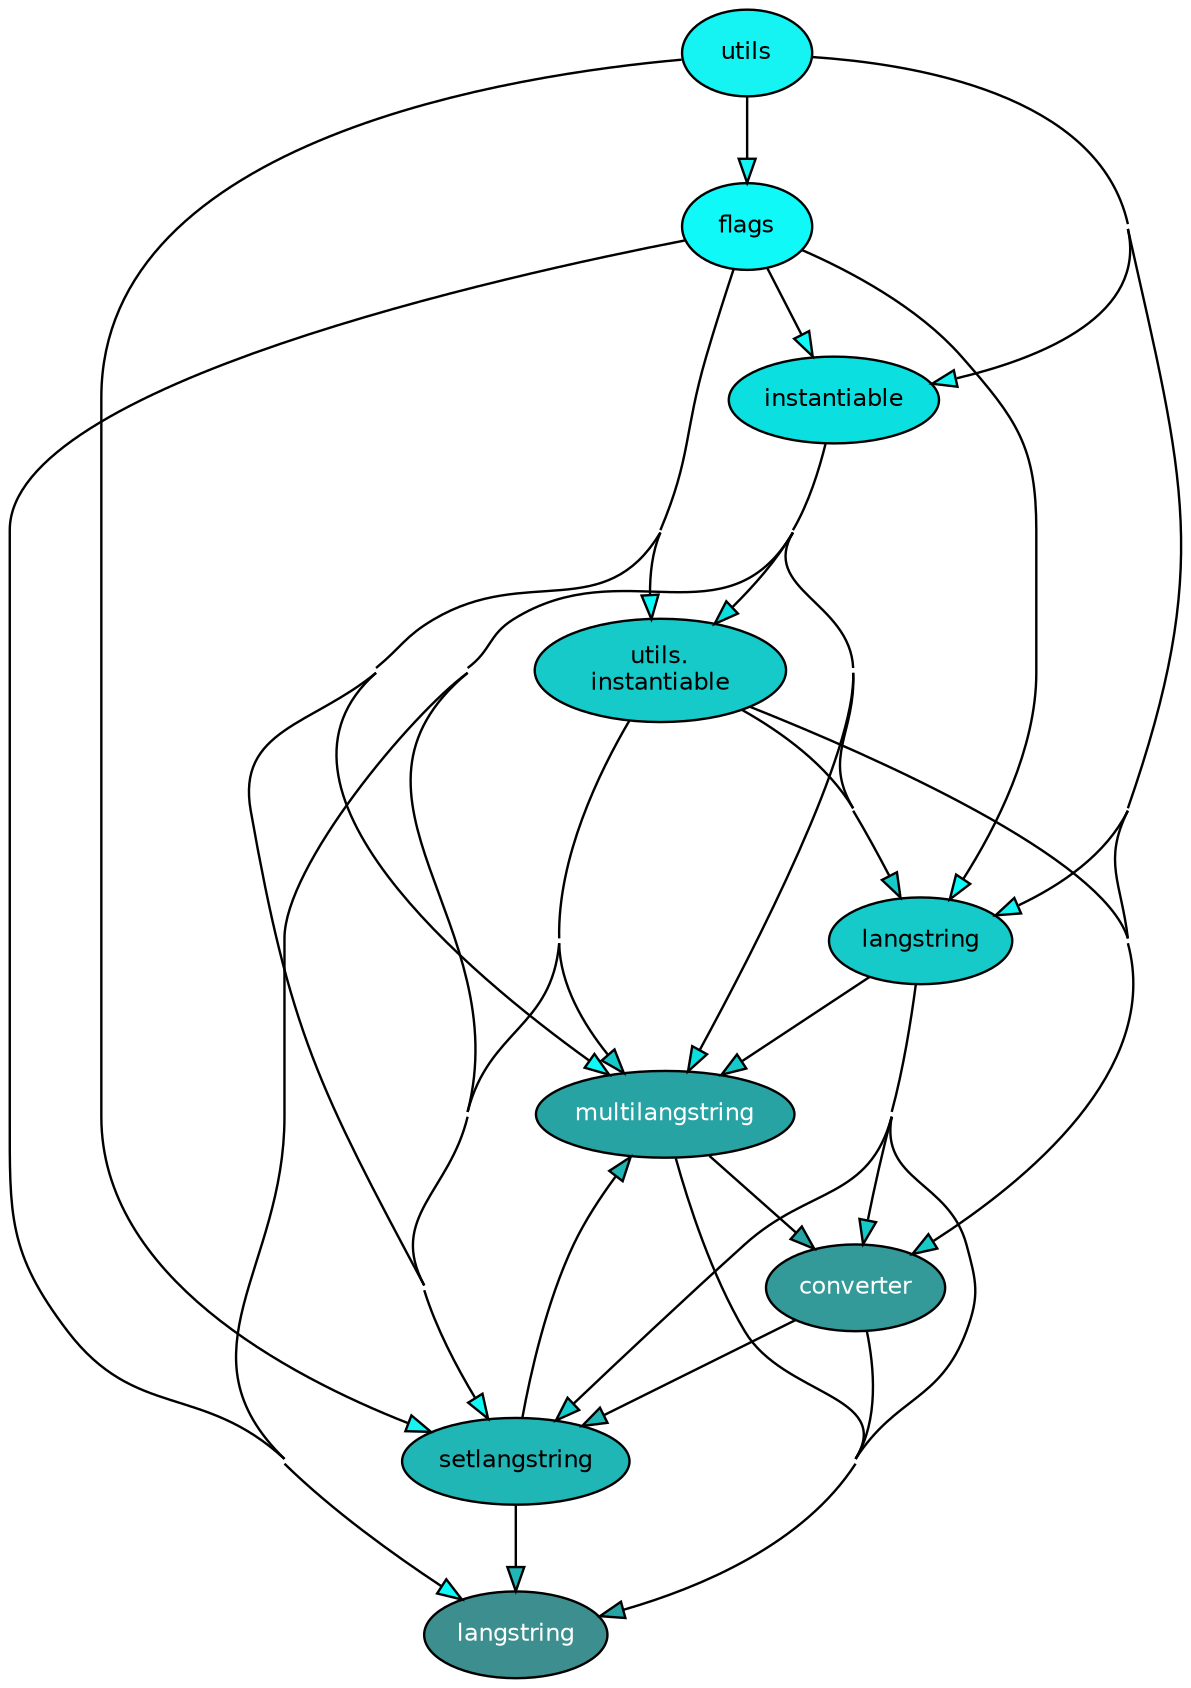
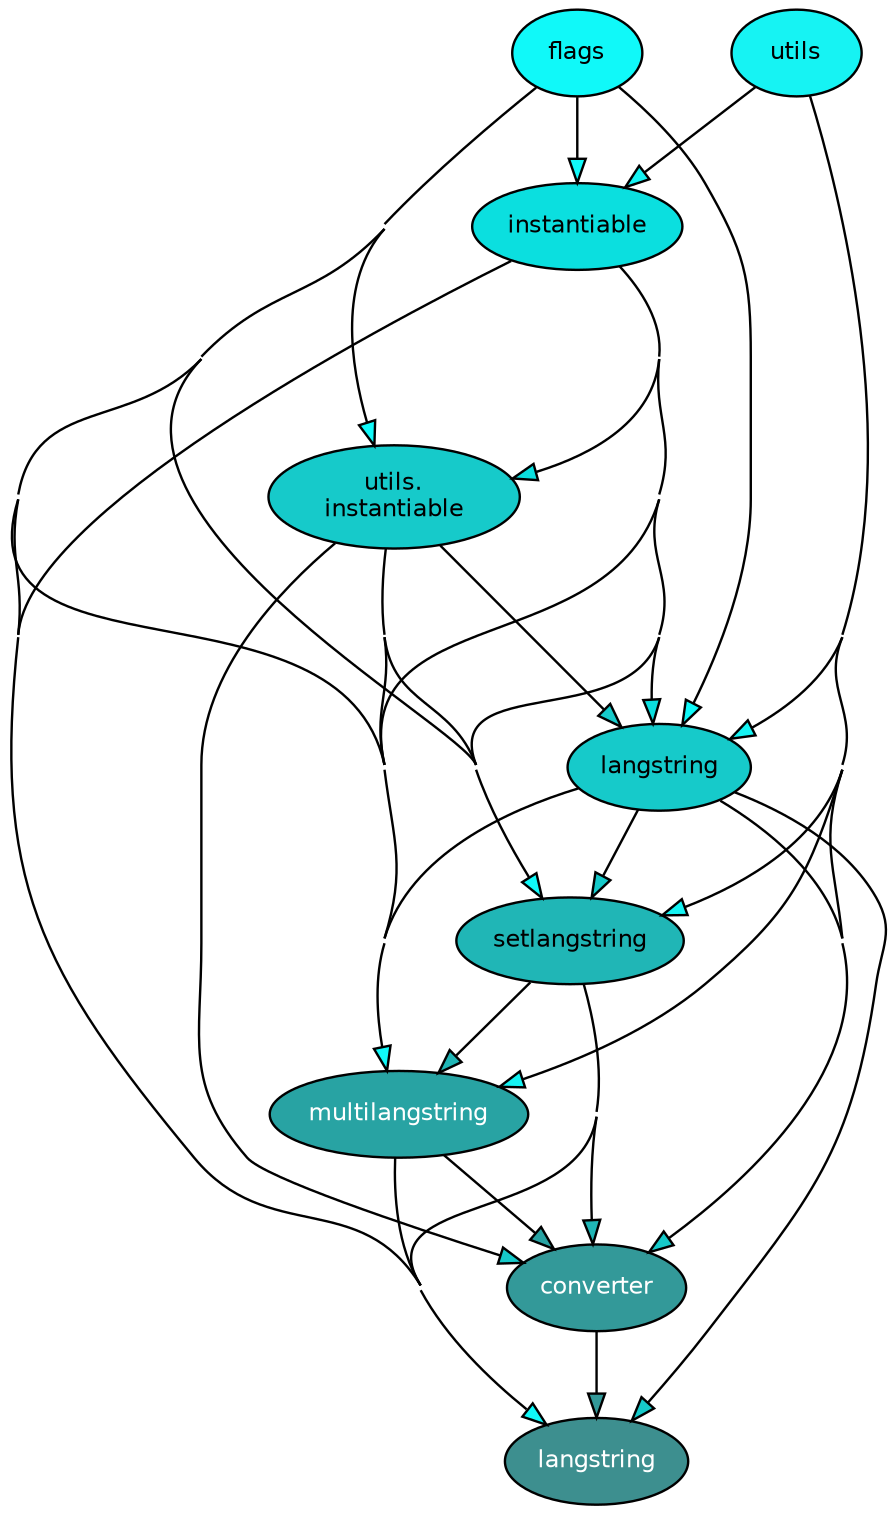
edge "utils" -> "flags": now "utils" -> "multilangstring"
edge "converter" -> "setlangstring": reversed
